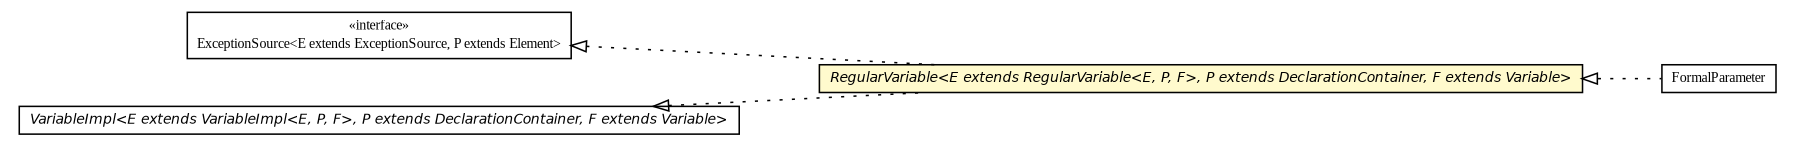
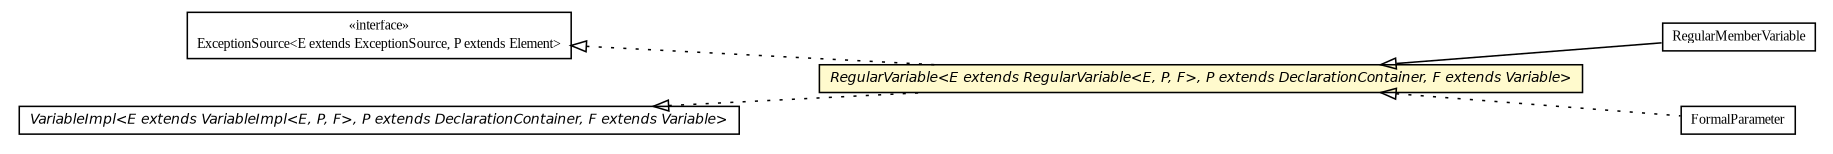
node "RegularMemberVariable": added
